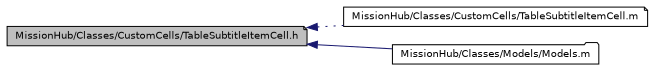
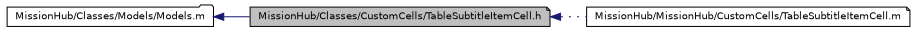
node "MissionHub/Classes/CustomCells/TableSubtitleItemCell.m": label "MissionHub/Classes/CustomCells/TableSubtitleItemCell.m" -> "MissionHub/MissionHub/CustomCells/TableSubtitleItemCell.m"
edge "MissionHub/Classes/Models/Models.m" -> "MissionHub/Classes/CustomCells/TableSubtitleItemCell.h": reversed
